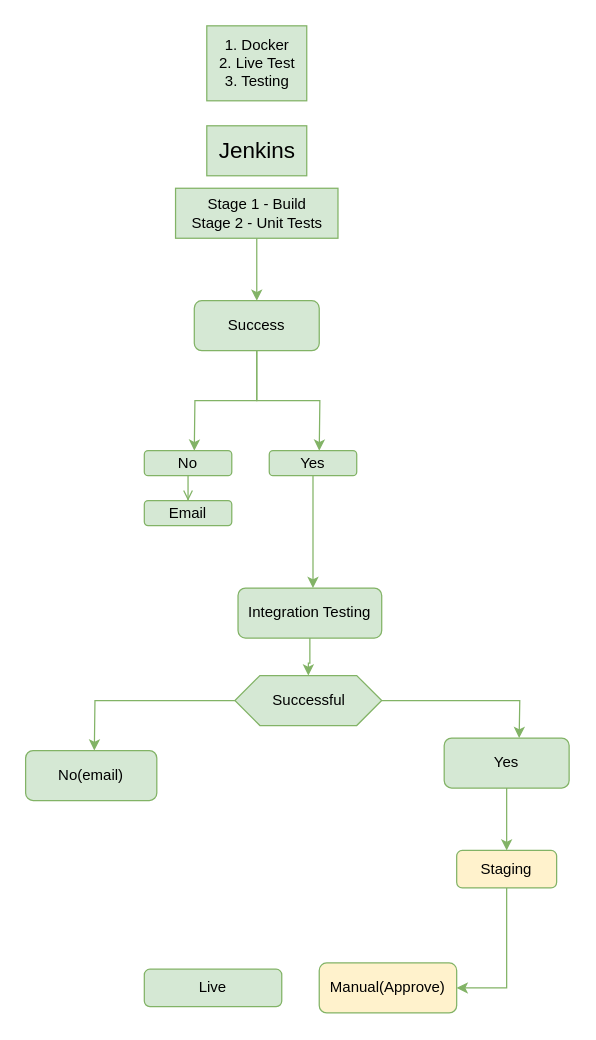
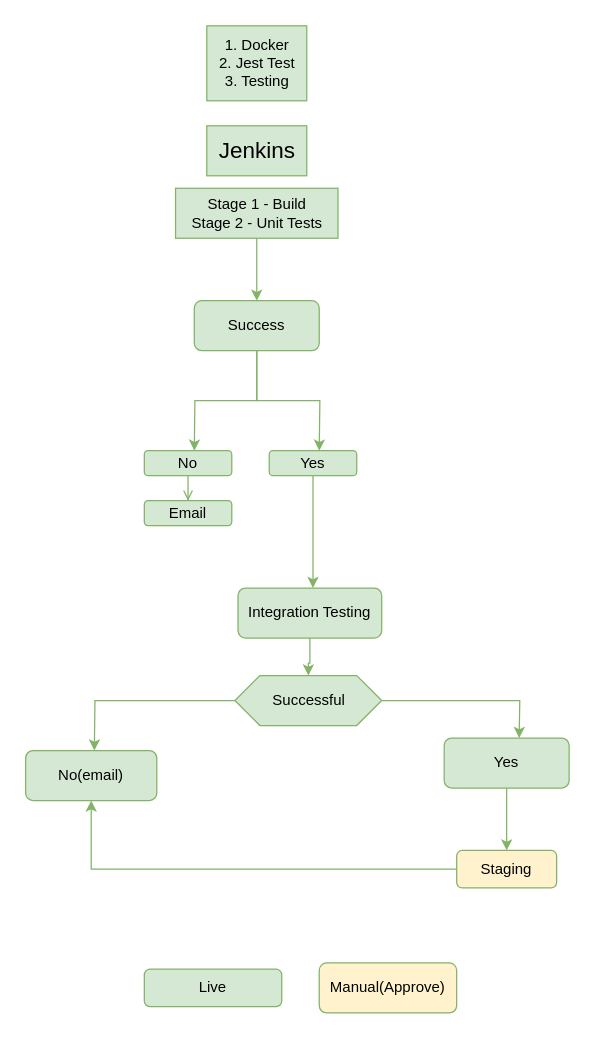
node "1. Docker2. Live Test3. Testing": label "1. Docker2. Live Test3. Testing" -> "1. Docker2. Jest Test3. Testing"
edge "Staging" -> "Manual(Approve)": now "Staging" -> "No(email)"
